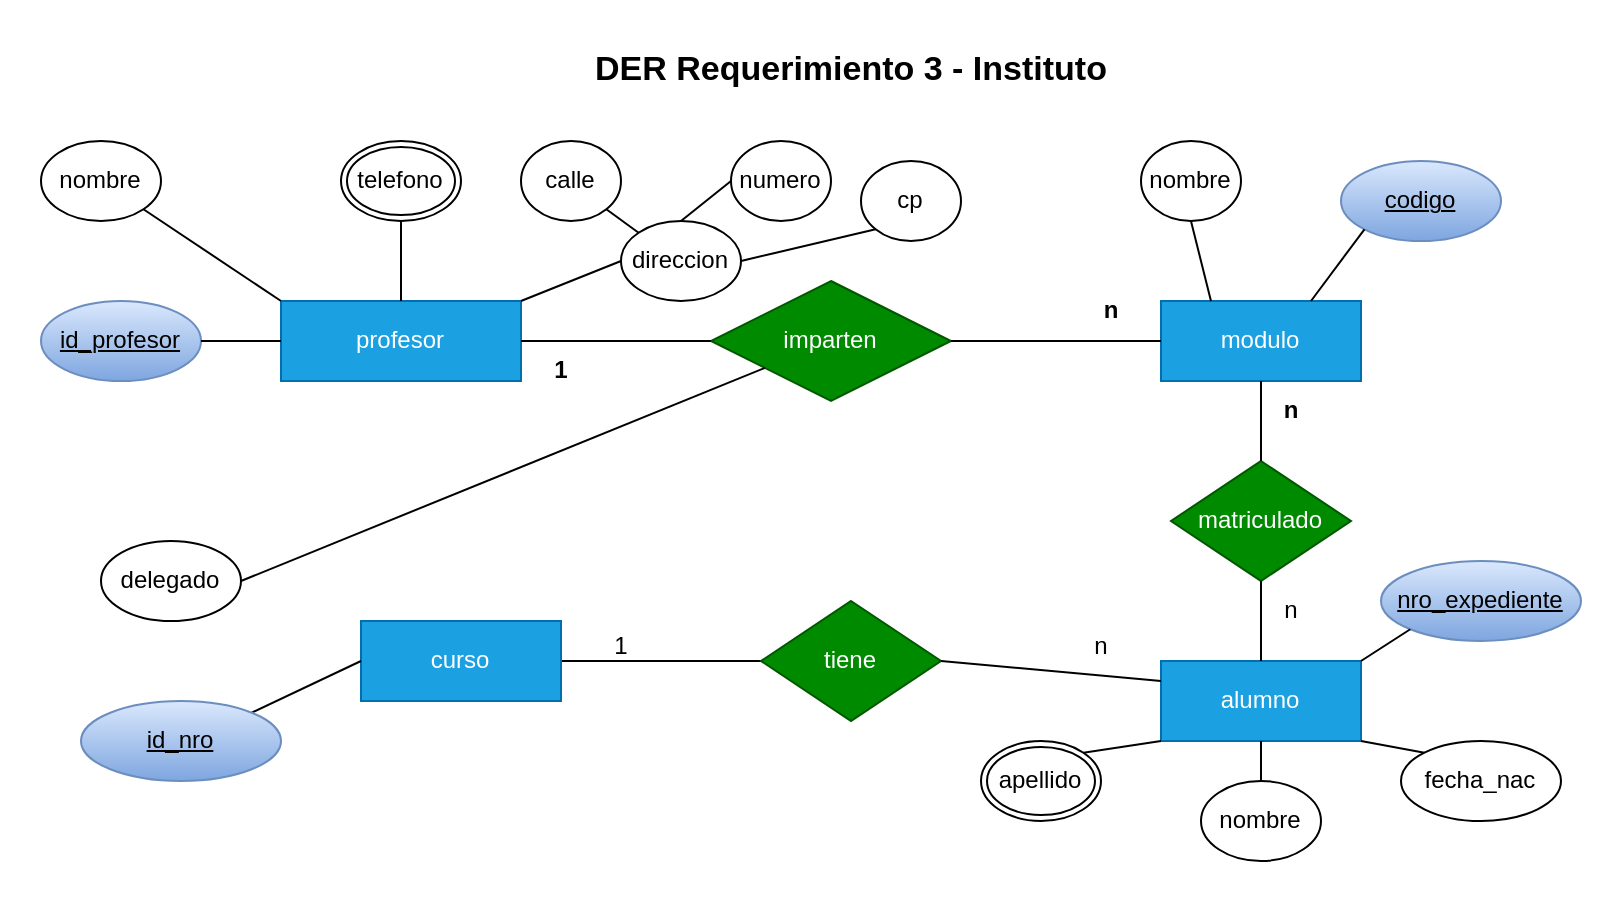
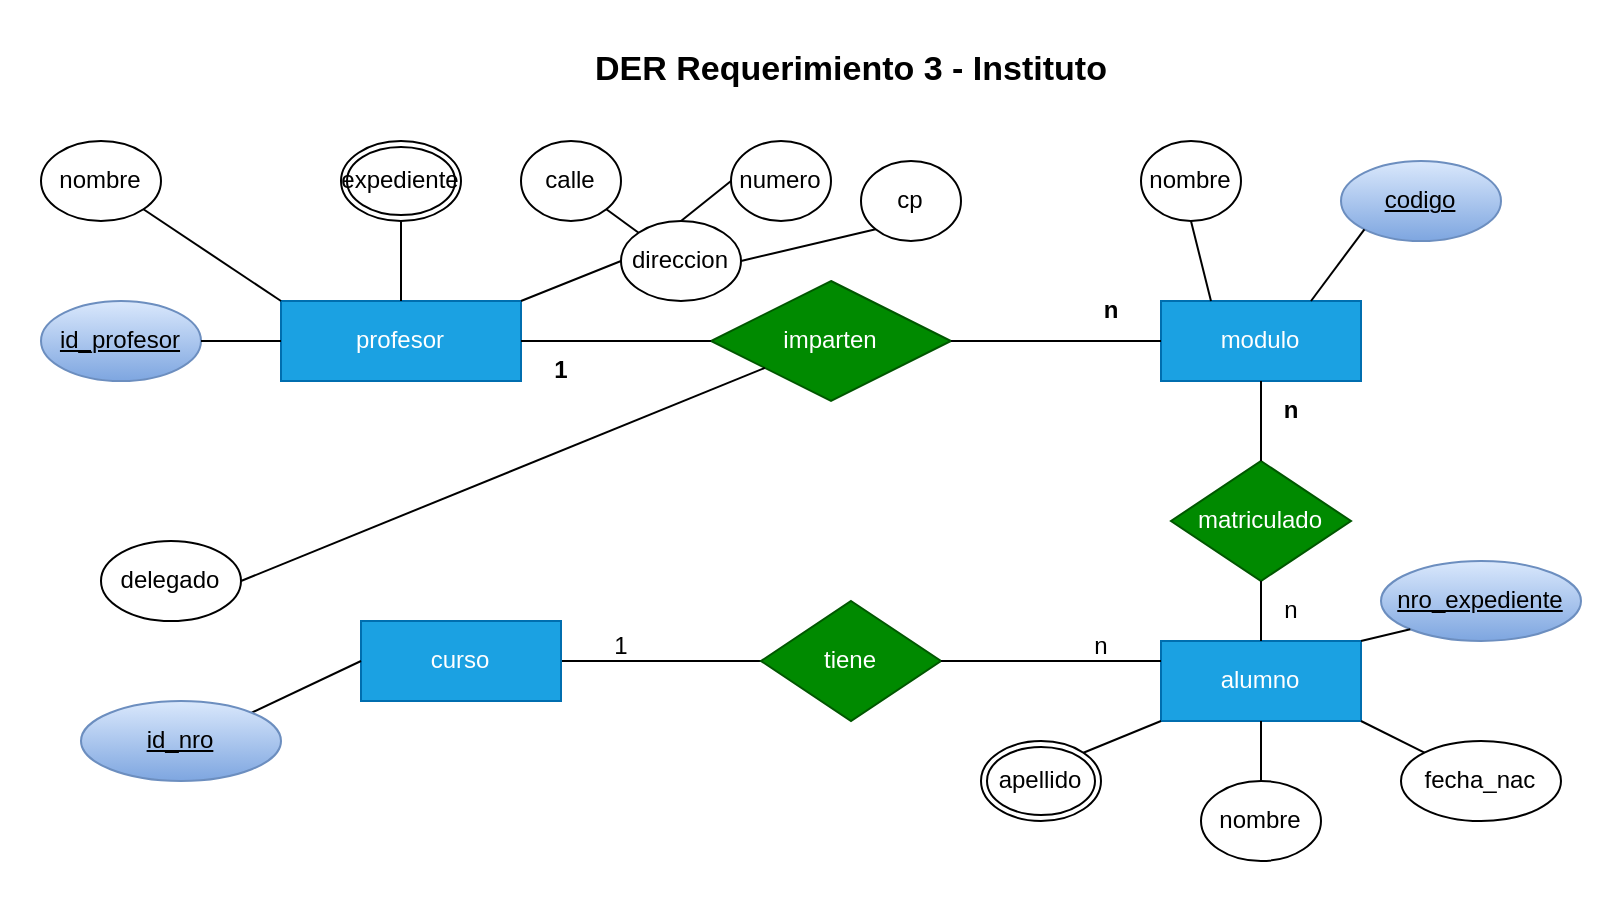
node "telefono": label "telefono" -> "expediente"
node "alumno": moved (1261, 701) -> (1261, 681)
